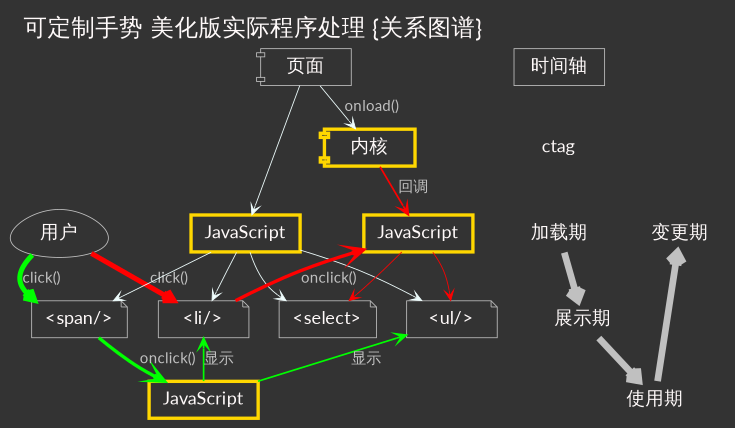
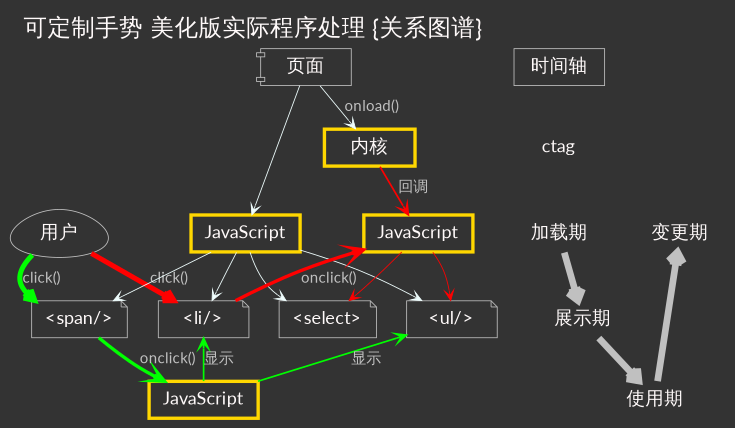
node "内核": shape component -> box
